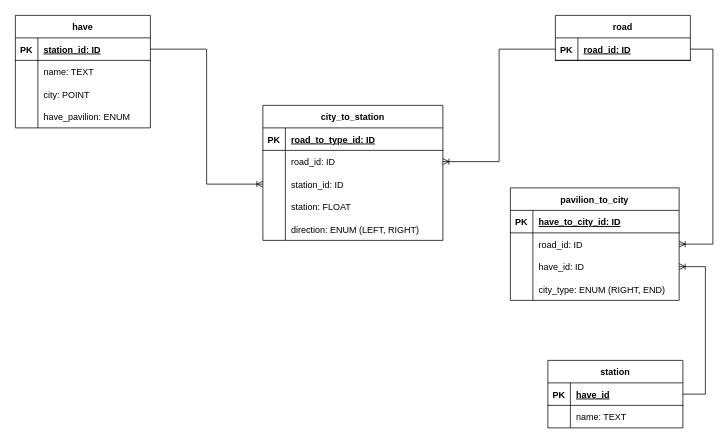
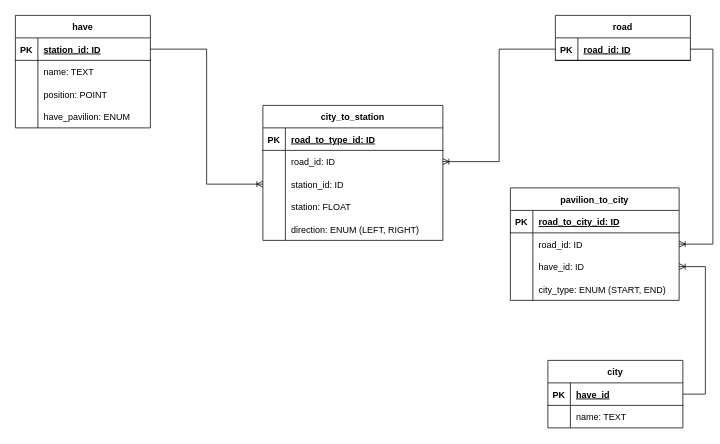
node "city: POINT": label "city: POINT" -> "position: POINT"
node "have_to_city_id: ID": label "have_to_city_id: ID" -> "road_to_city_id: ID"
node "city_type: ENUM (RIGHT, END)": label "city_type: ENUM (RIGHT, END)" -> "city_type: ENUM (START, END)"
node "station": label "station" -> "city"
